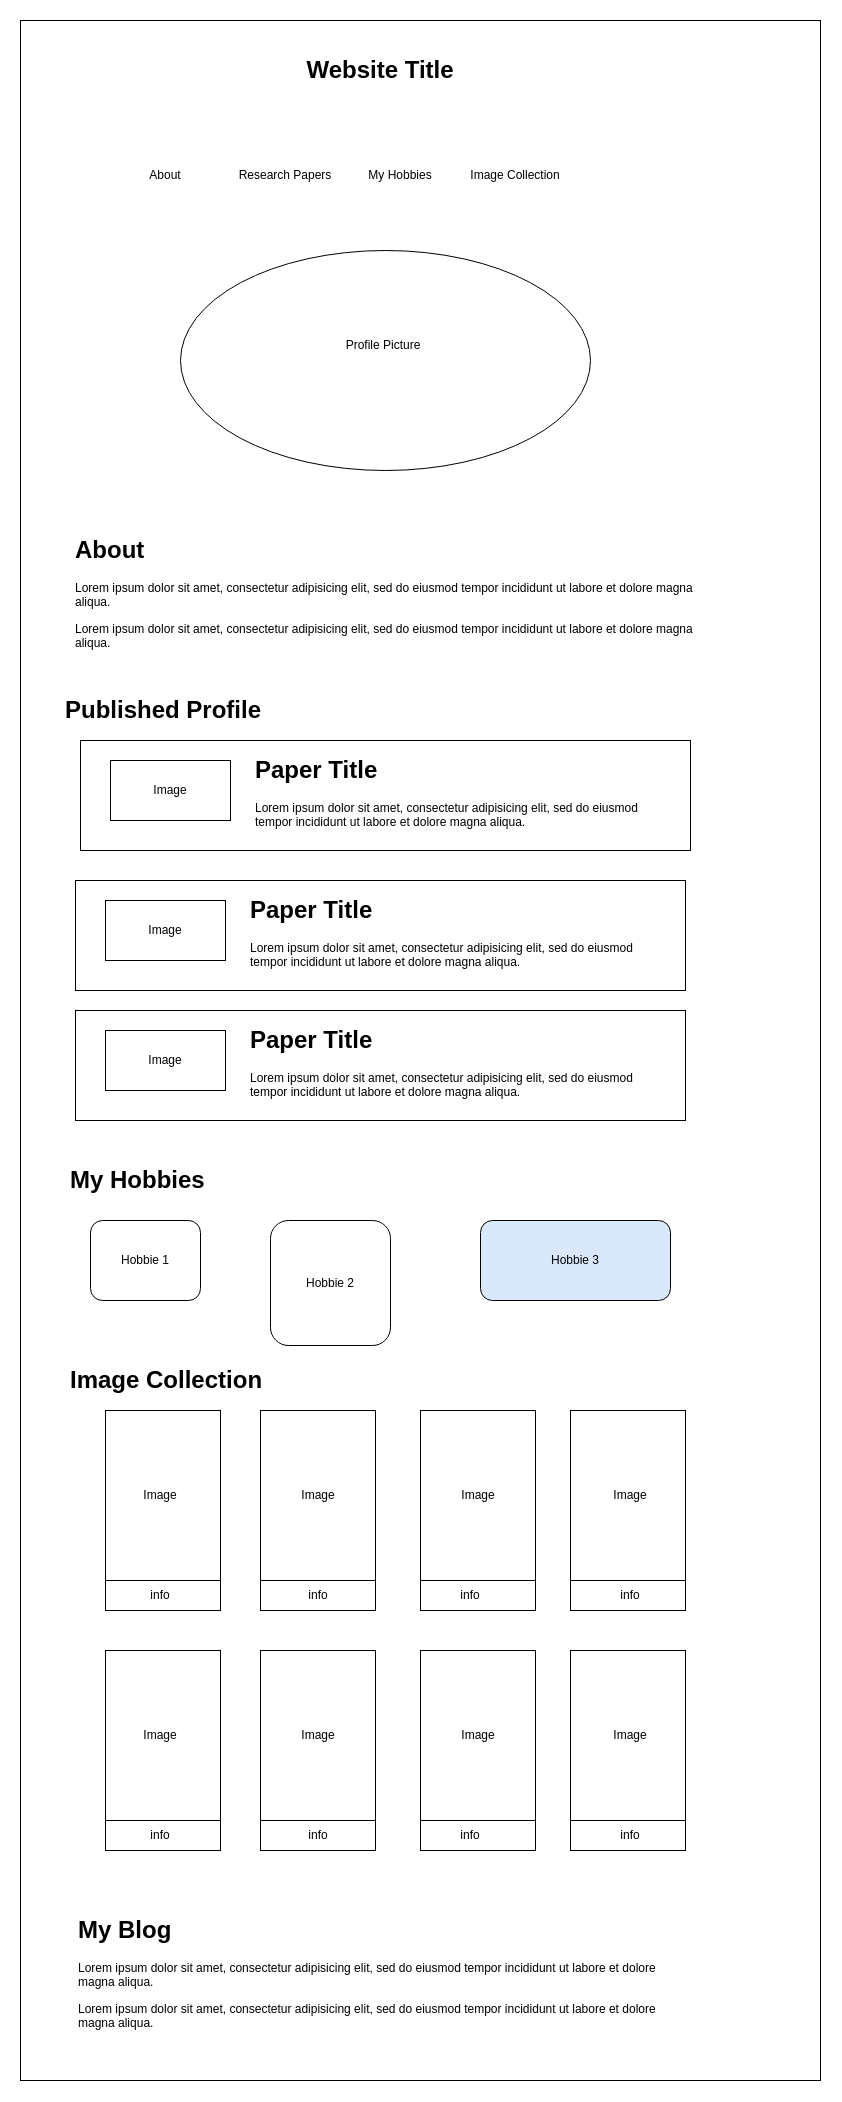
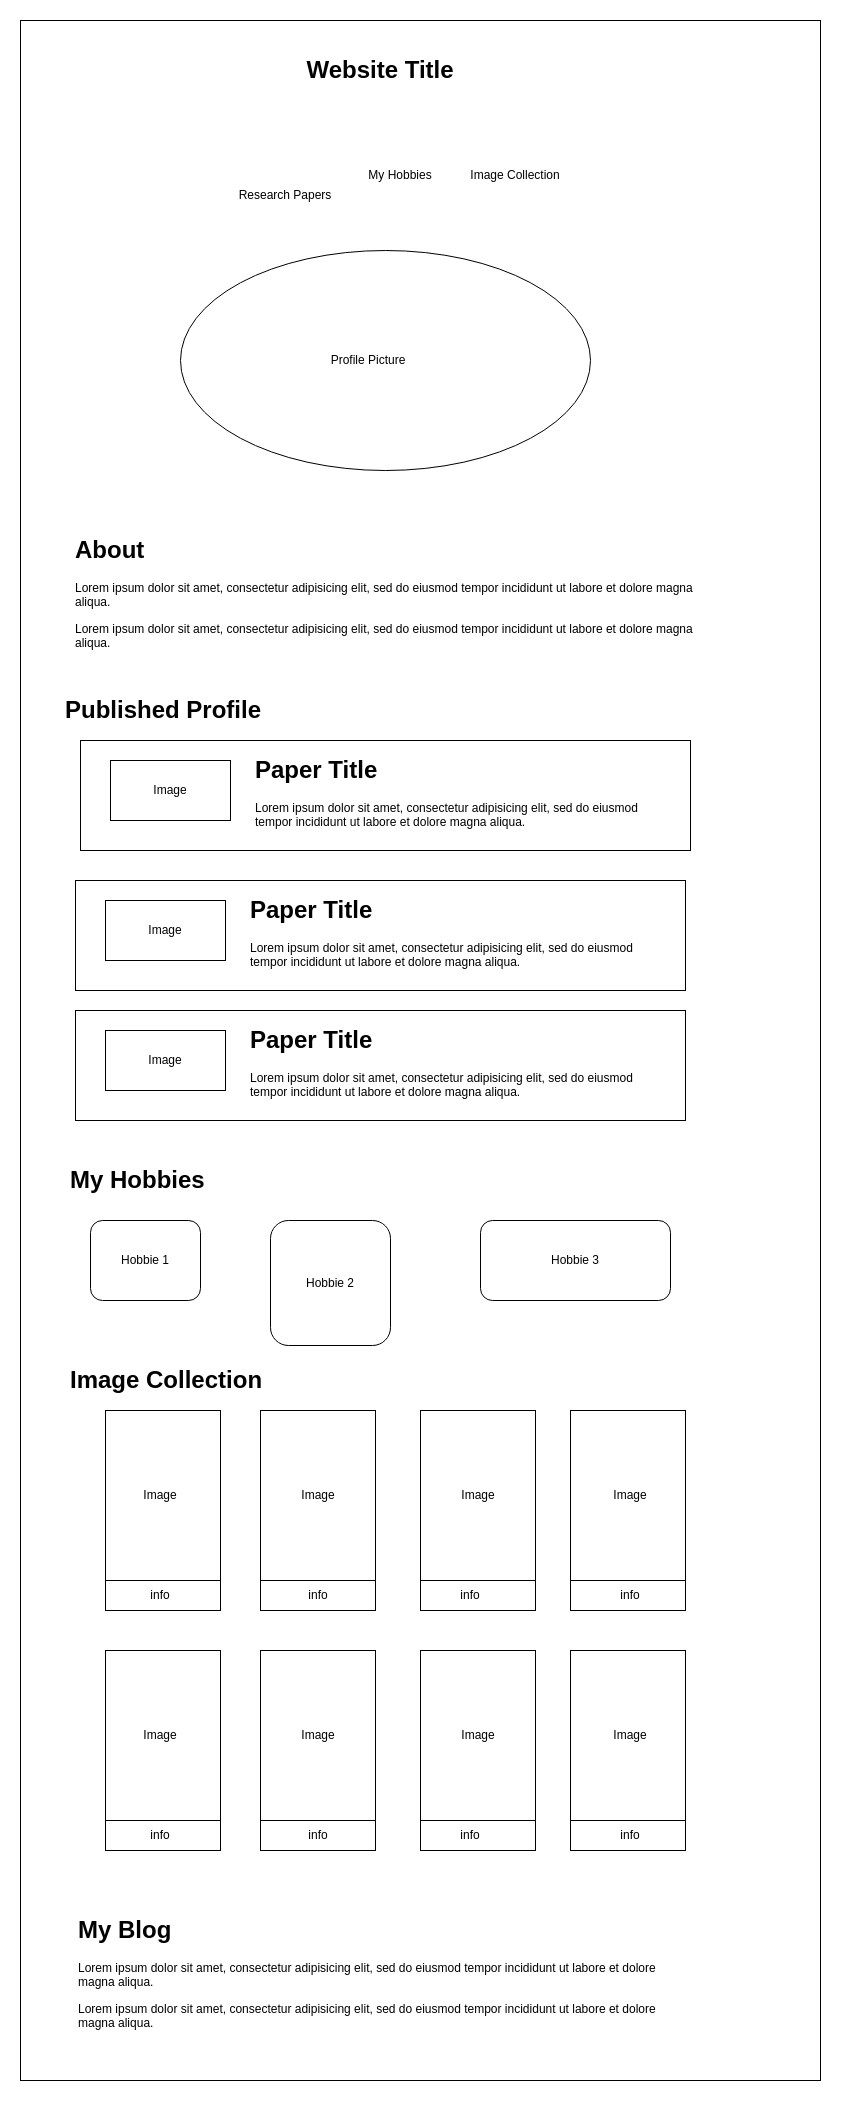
node "About": removed
node "Research Papers": moved (286, 176) -> (286, 196)
node "Profile Picture": moved (383, 346) -> (368, 361)
node "Hobbie 3": fillcolor #dae8fc -> #ffffff
